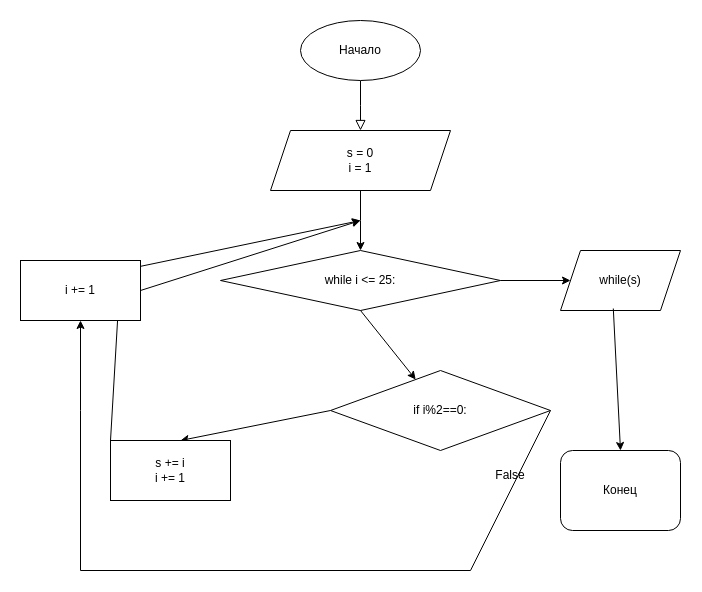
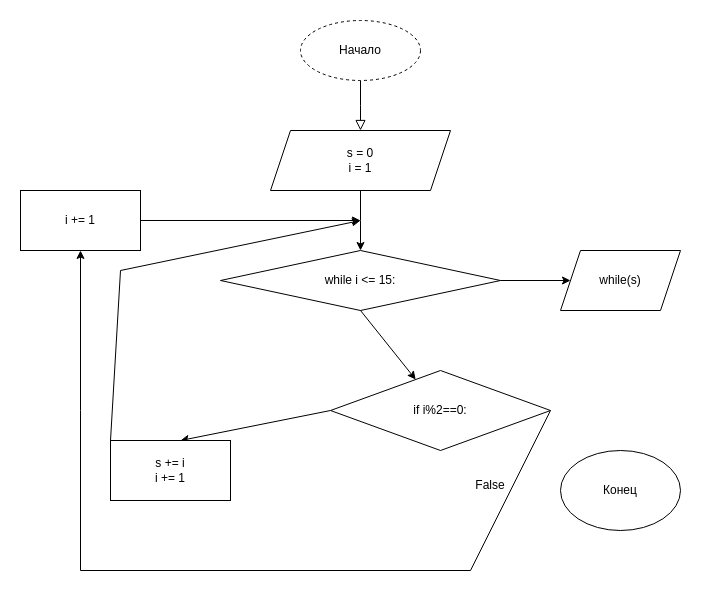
node "Начало": style solid -> dashed
node "while i <= 25:": label "while i <= 25:" -> "while i <= 15:"
node "i += 1": moved (81, 291) -> (81, 221)
edge "while(s)" -> "Конец": removed
node "False": moved (511, 476) -> (491, 486)
node "Конец": shape rounded rectangle -> ellipse
